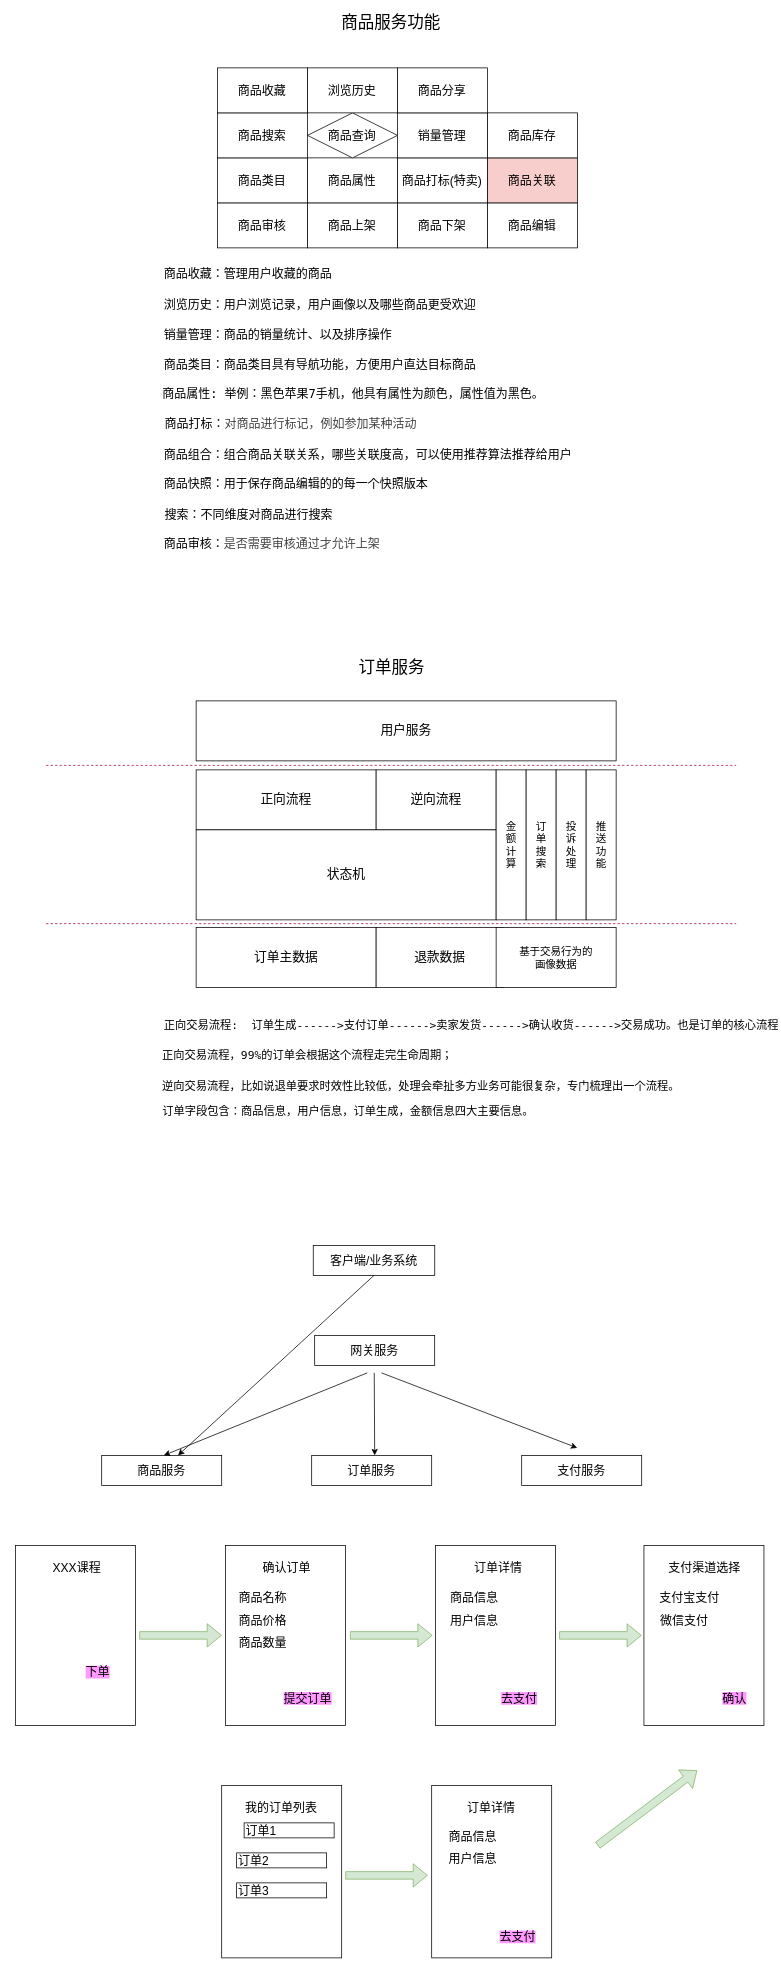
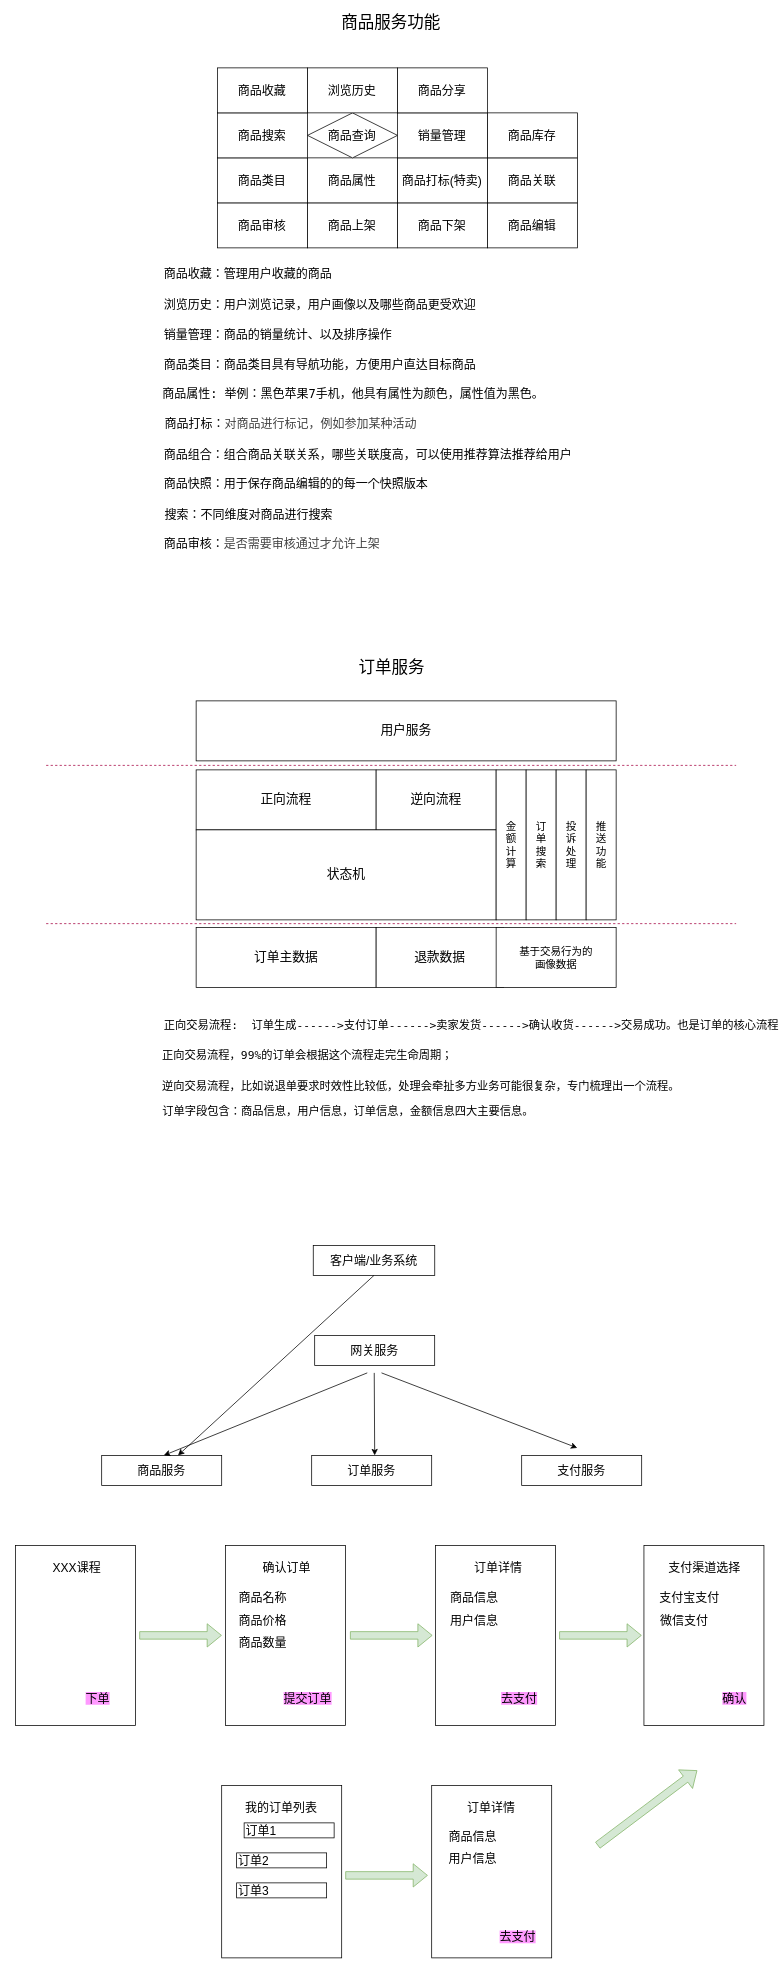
node "商品关联": fillcolor #f8cecc -> #ffffff
node "订单字段包含：商品信息，用户信息，订单生成，金额信息四大主要信息。": label "订单字段包含：商品信息，用户信息，订单生成，金额信息四大主要信息。" -> "订单字段包含：商品信息，用户信息，订单信息，金额信息四大主要信息。"
node "下单": moved (98, 1672) -> (98, 1698)
